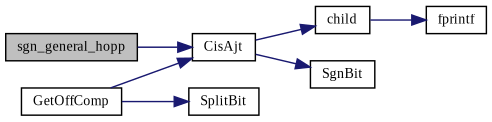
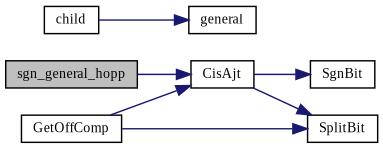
node "fprintf": label "fprintf" -> "general"
edge "CisAjt" -> "child": now "CisAjt" -> "SplitBit"
